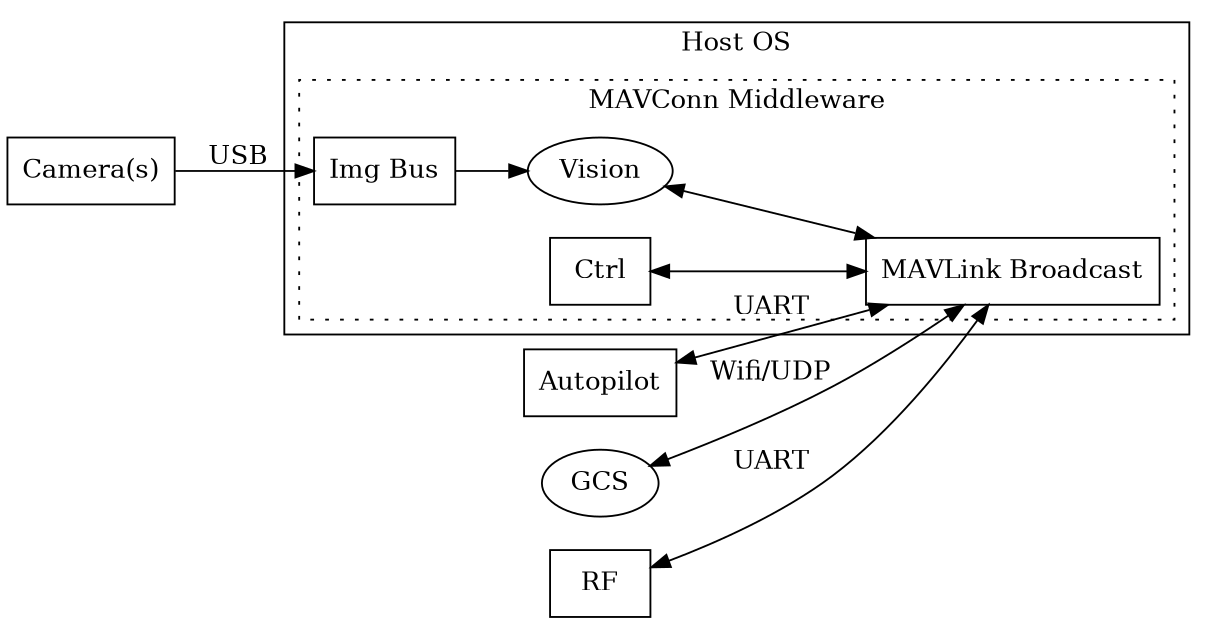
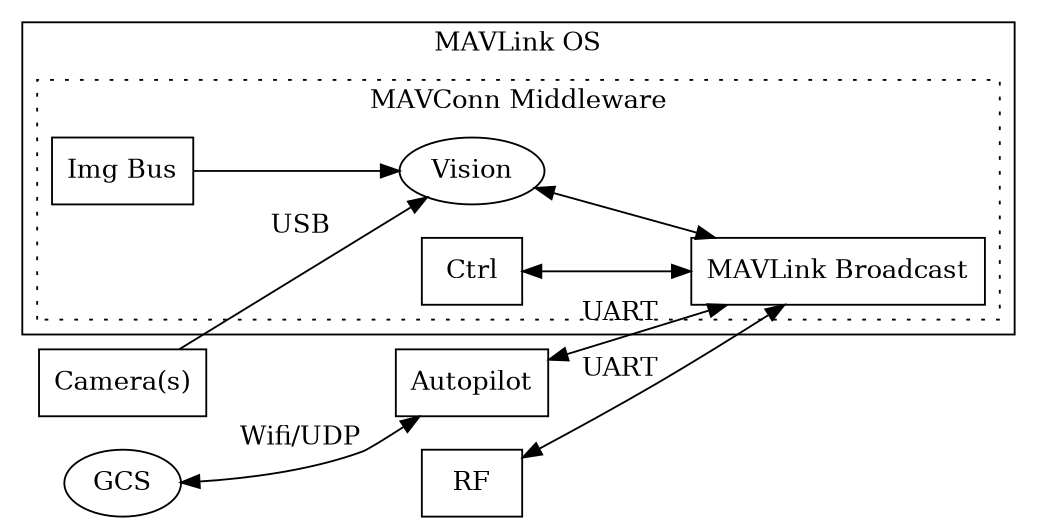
cluster "Host OS": label "Host OS" -> "MAVLink OS"
edge "Camera(s)" -> "Img Bus": now "Camera(s)" -> "Vision"
edge "MAVLink Broadcast" -- "GCS": now "Autopilot" -- "GCS"
